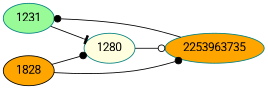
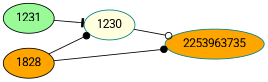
node "1231": color teal -> black
edge "2253963735" -> "1231": removed
node "1280": label "1280" -> "1230"
